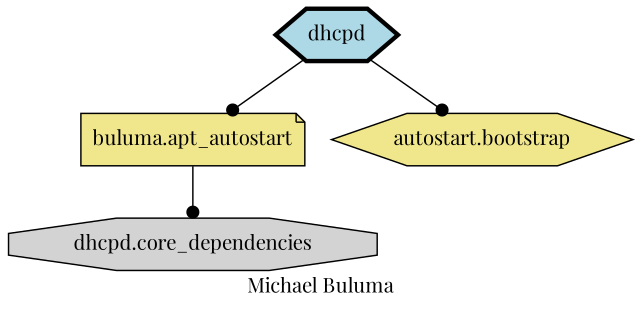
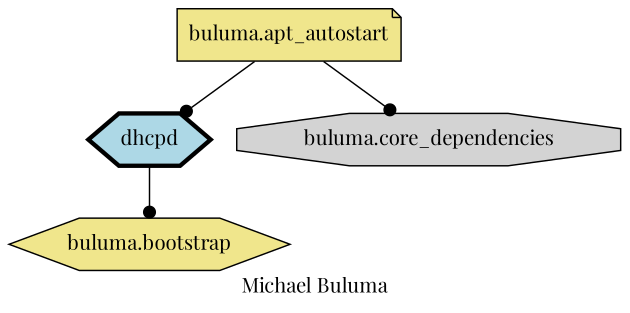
edge "dhcpd" -> "buluma.apt_autostart": reversed
node "autostart.bootstrap": label "autostart.bootstrap" -> "buluma.bootstrap"
node "dhcpd.core_dependencies": label "dhcpd.core_dependencies" -> "buluma.core_dependencies"
